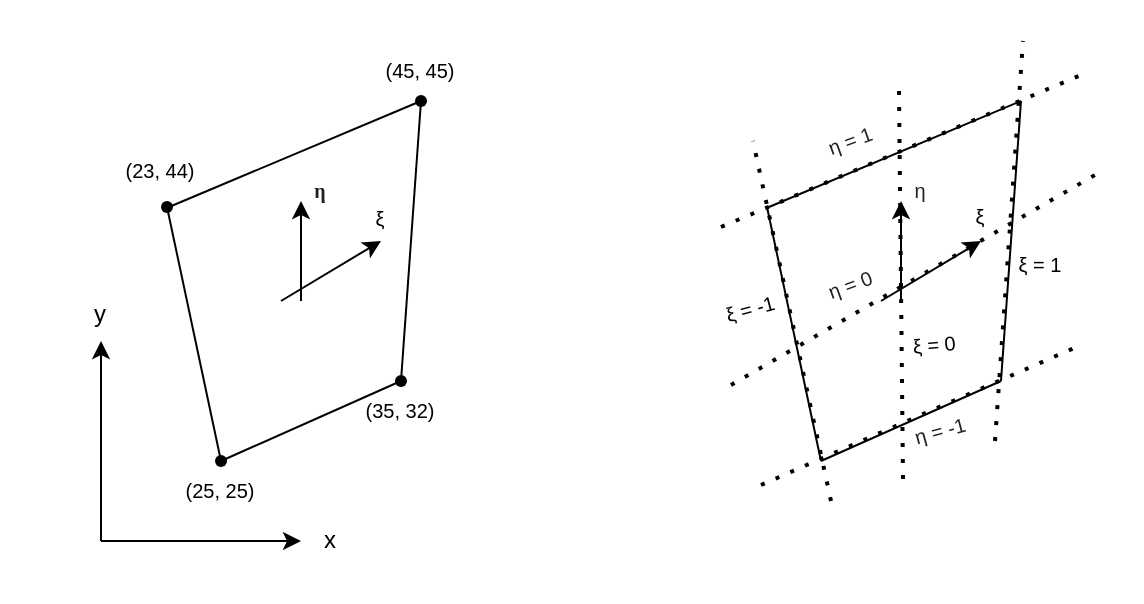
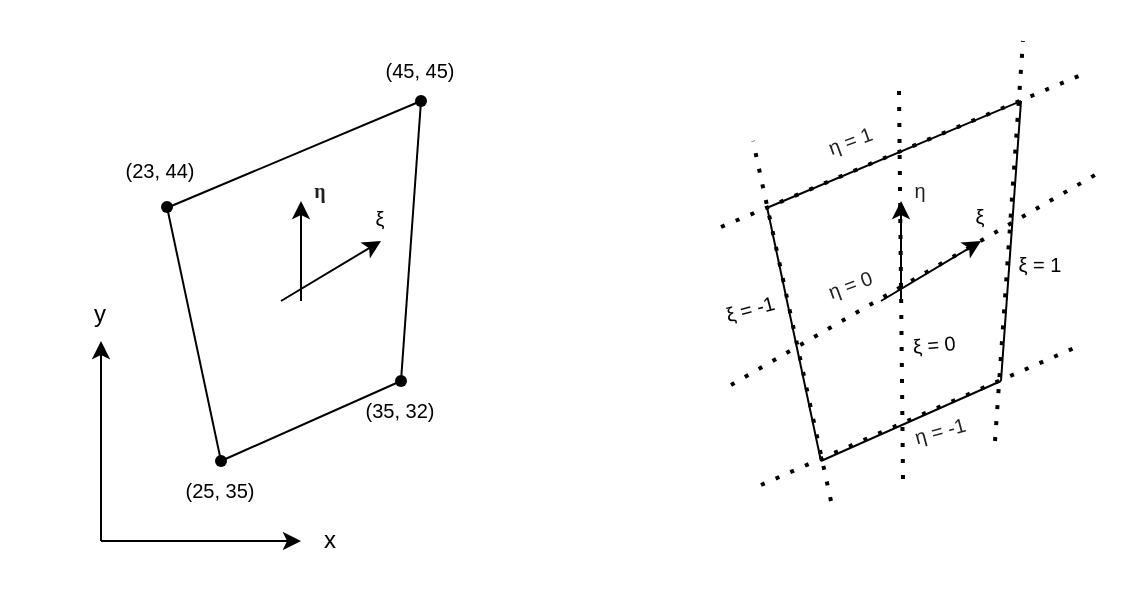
node "(25, 25)": label "(25, 25)" -> "(25, 35)"
